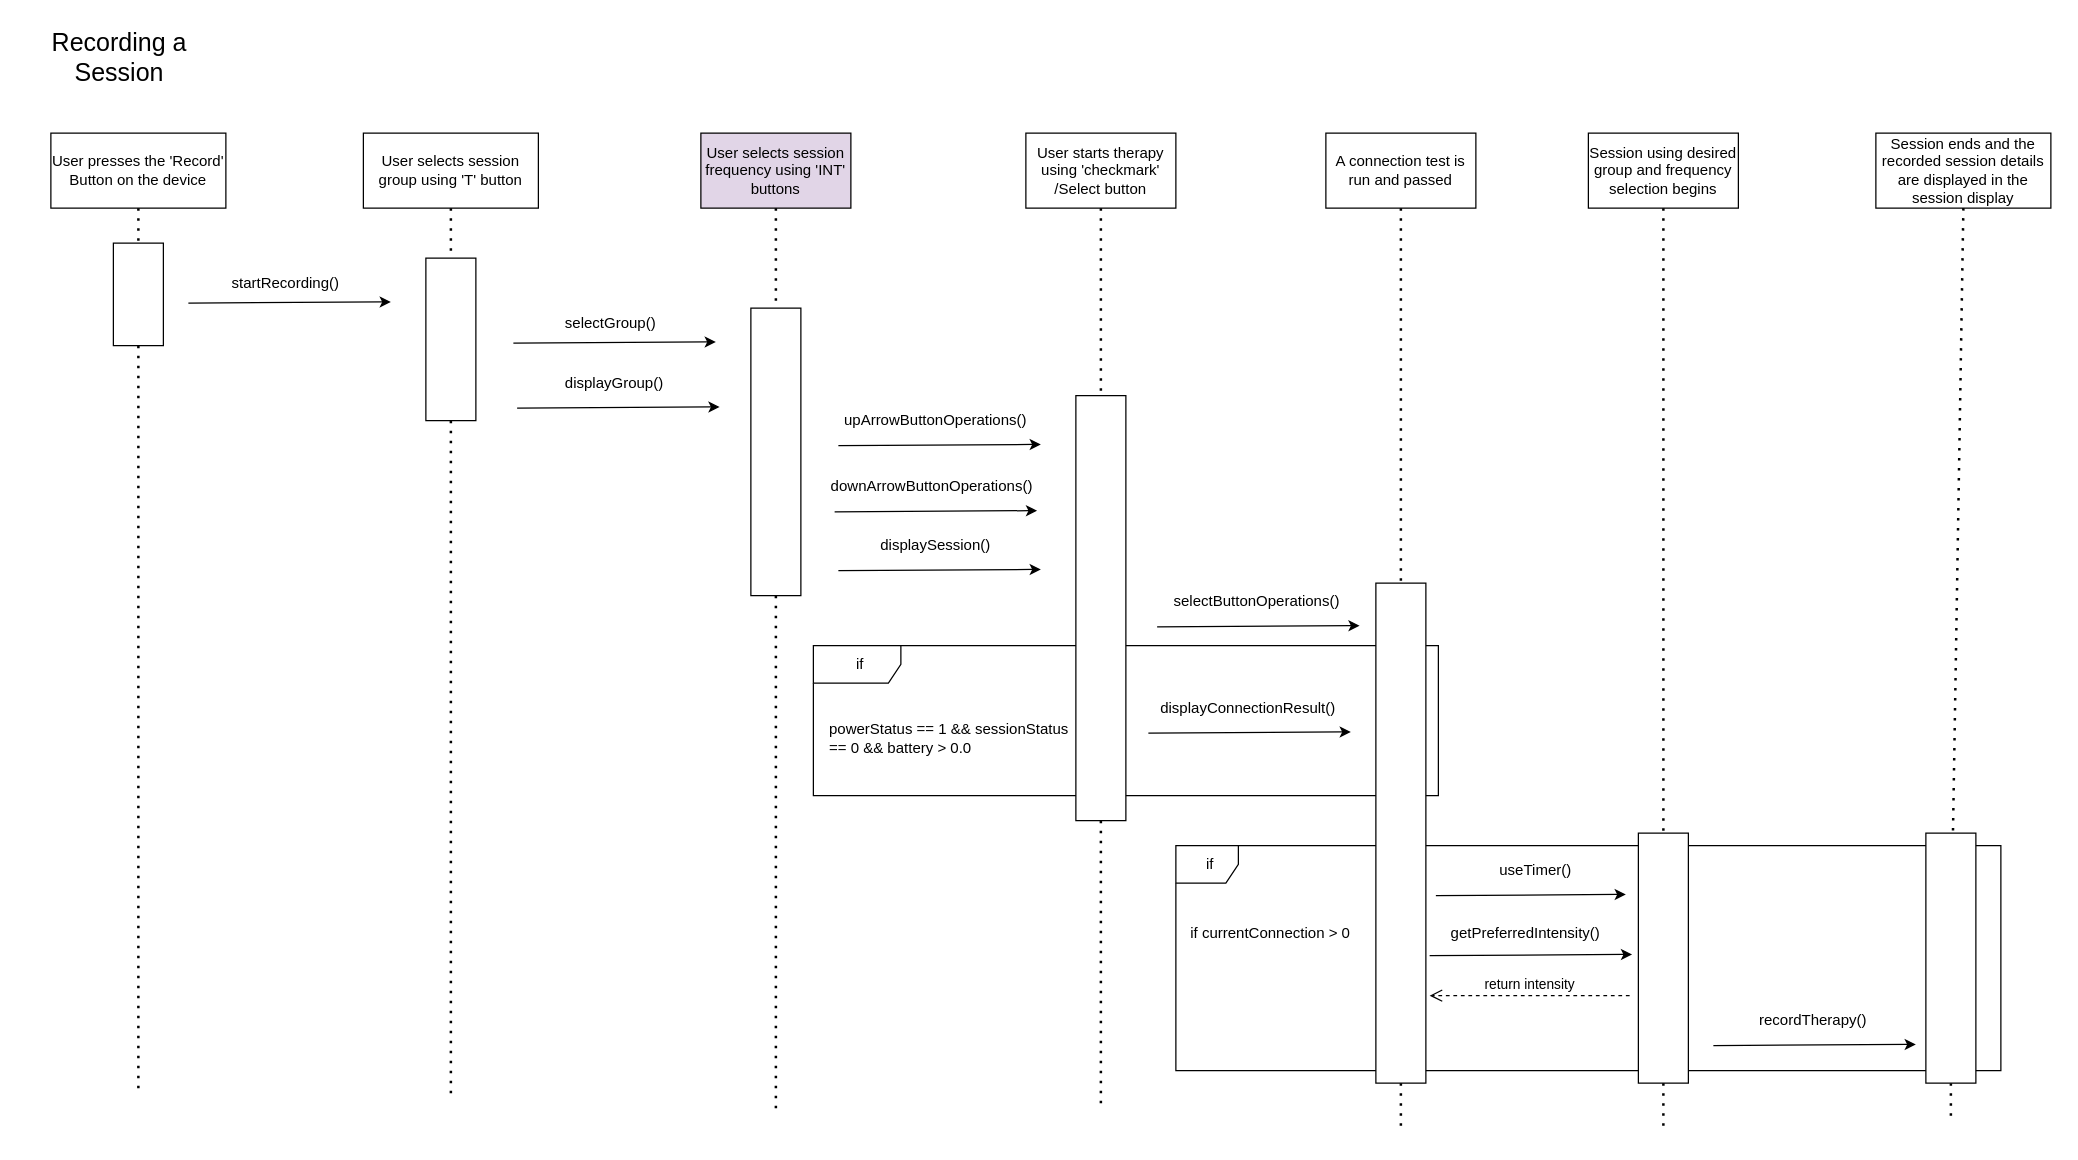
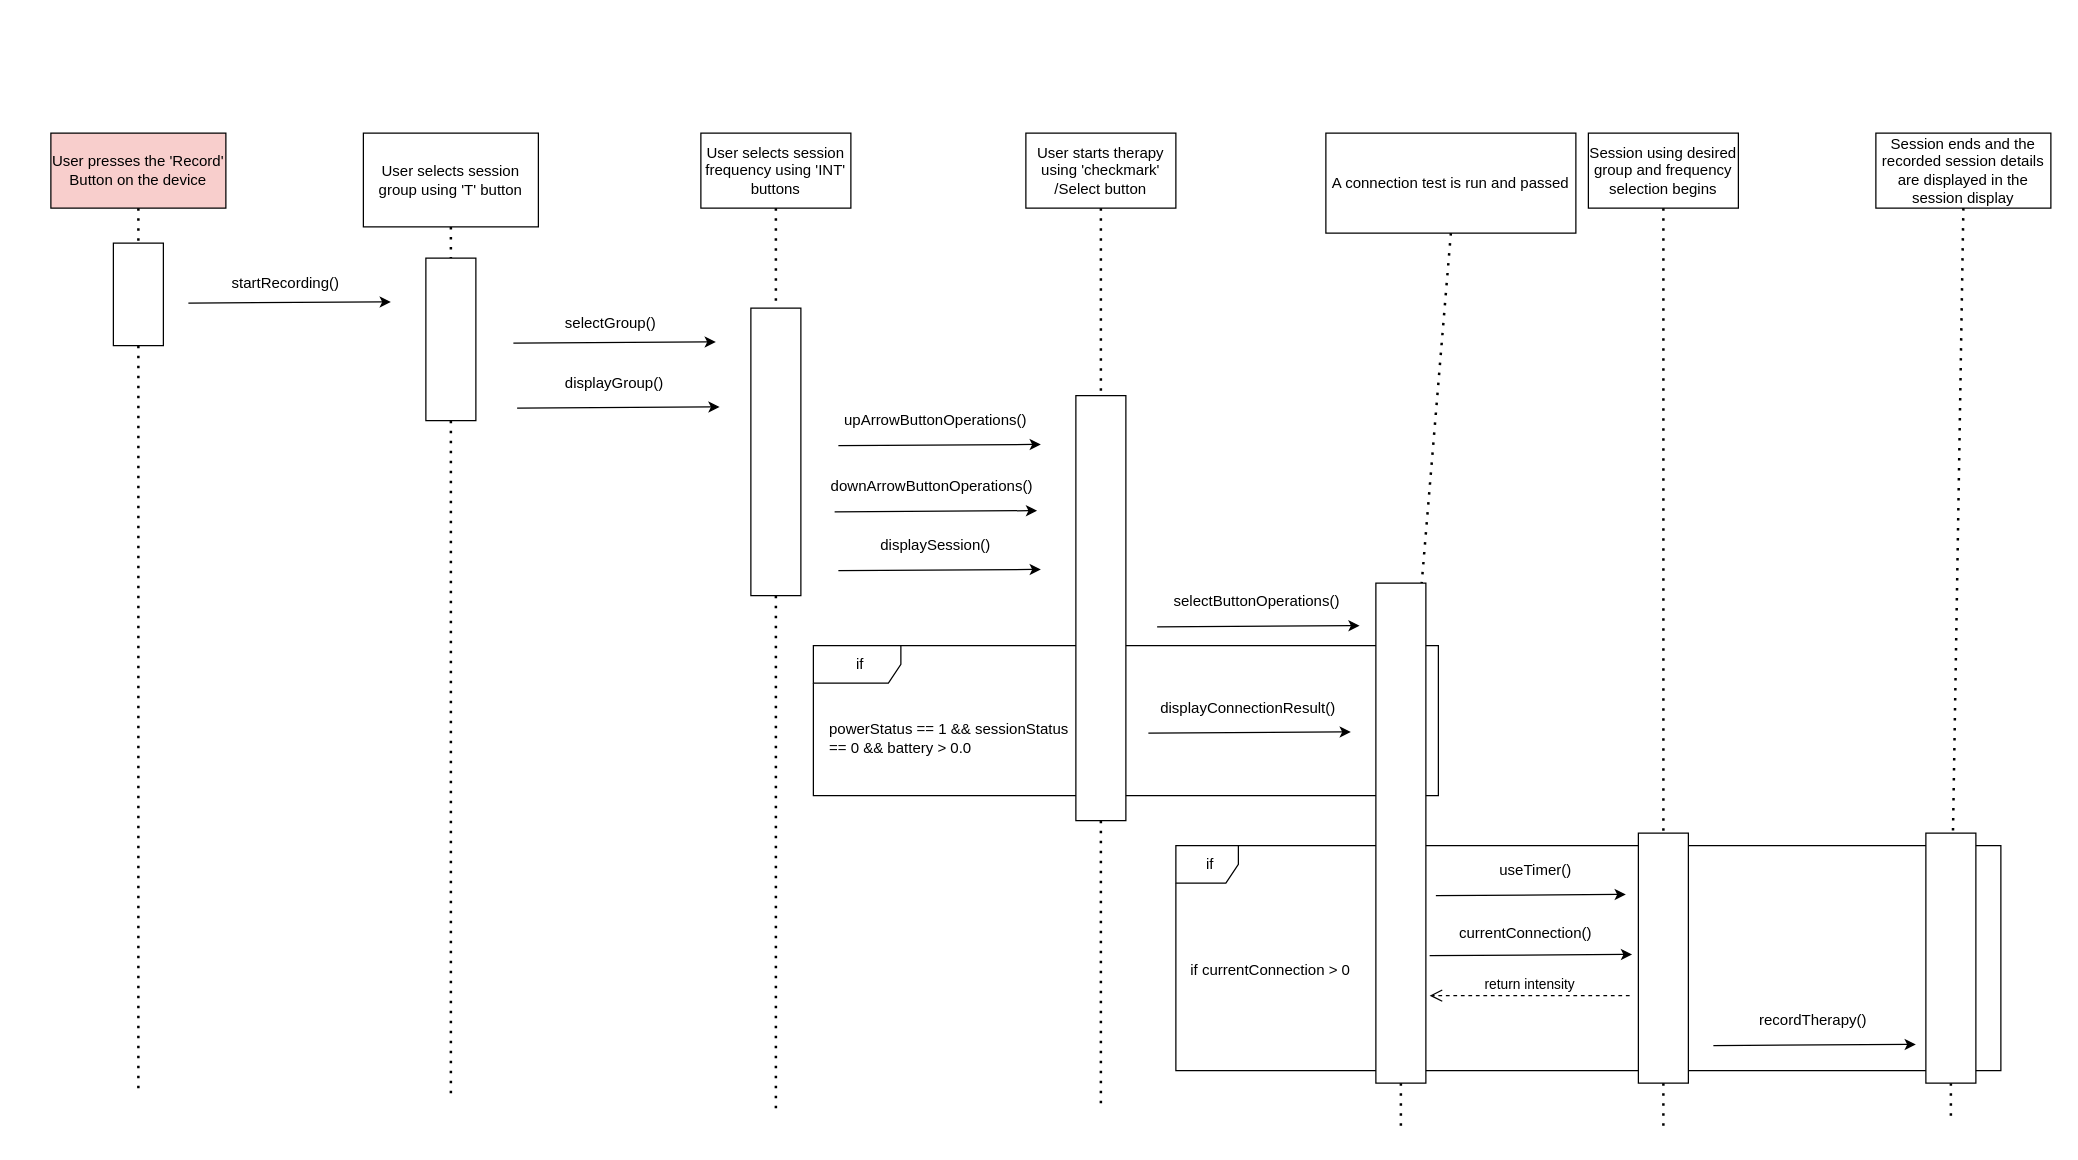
node "Recording a Session": removed
node "User presses the 'Record' Button on the device": fillcolor #ffffff -> #f8cecc
node "User selects session group using 'T' button": size 175x75 -> 175x94
node "User selects session frequency using 'INT' buttons": fillcolor #e1d5e7 -> #ffffff
node "A connection test is run and passed": size 150x75 -> 250x100
node "if currentConnection > 0": moved (1276, 933) -> (1276, 971)
node "getPreferredIntensity()": label "getPreferredIntensity()" -> "currentConnection()"
